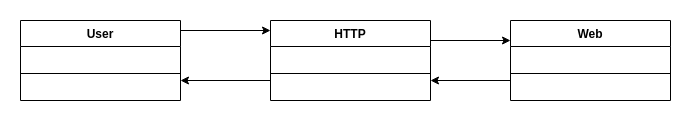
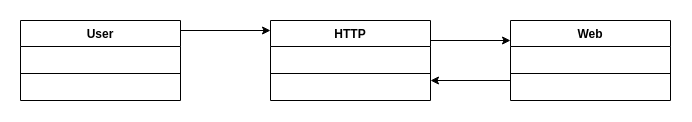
edge "HTTP" -> "User": removed
